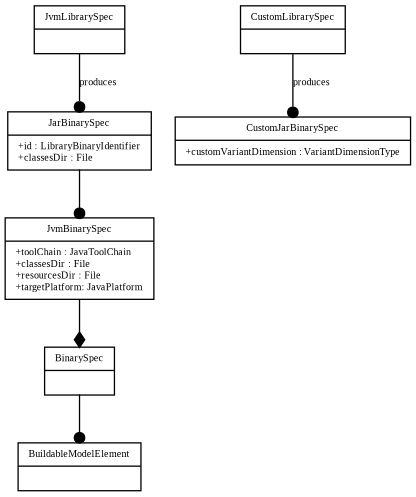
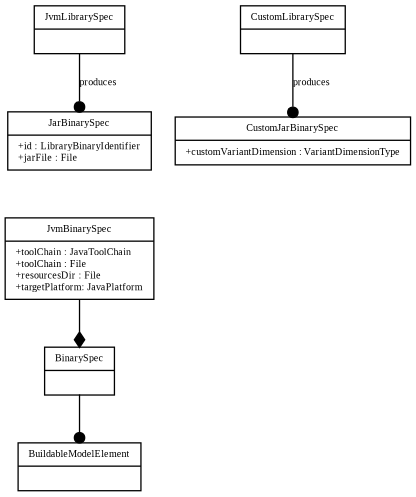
node "JarBinarySpec": text "+classesDir : File" -> "+jarFile : File"
edge "JarBinarySpec" -> "JvmBinarySpec": removed
node "JvmBinarySpec": text "+classesDir : File" -> "+toolChain : File"
